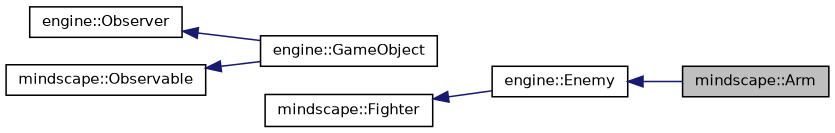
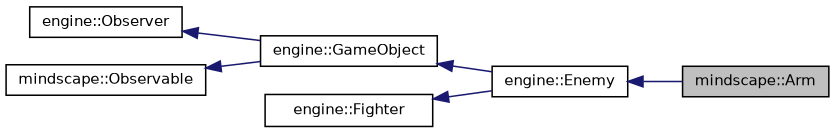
edge "engine::Enemy" -> "engine::GameObject": added
node "mindscape::Fighter": label "mindscape::Fighter" -> "engine::Fighter"
